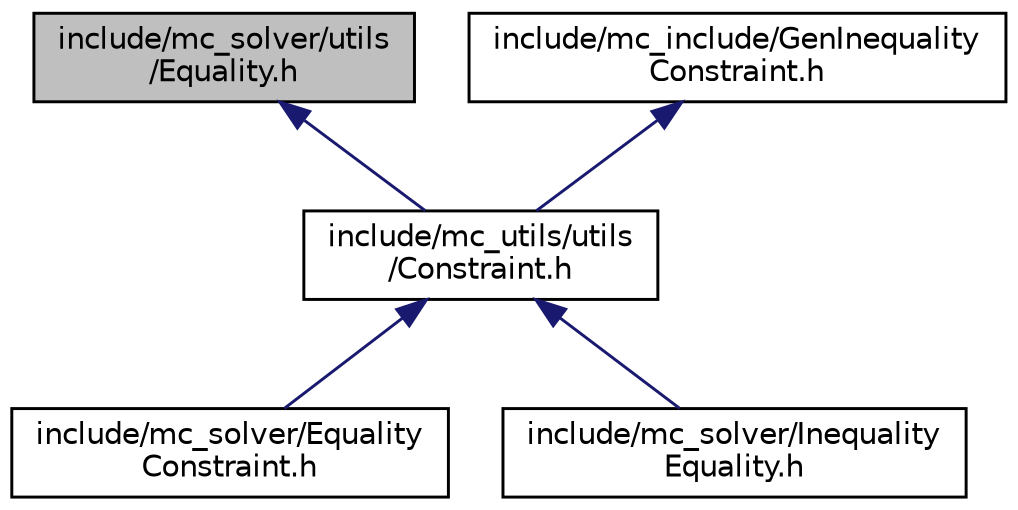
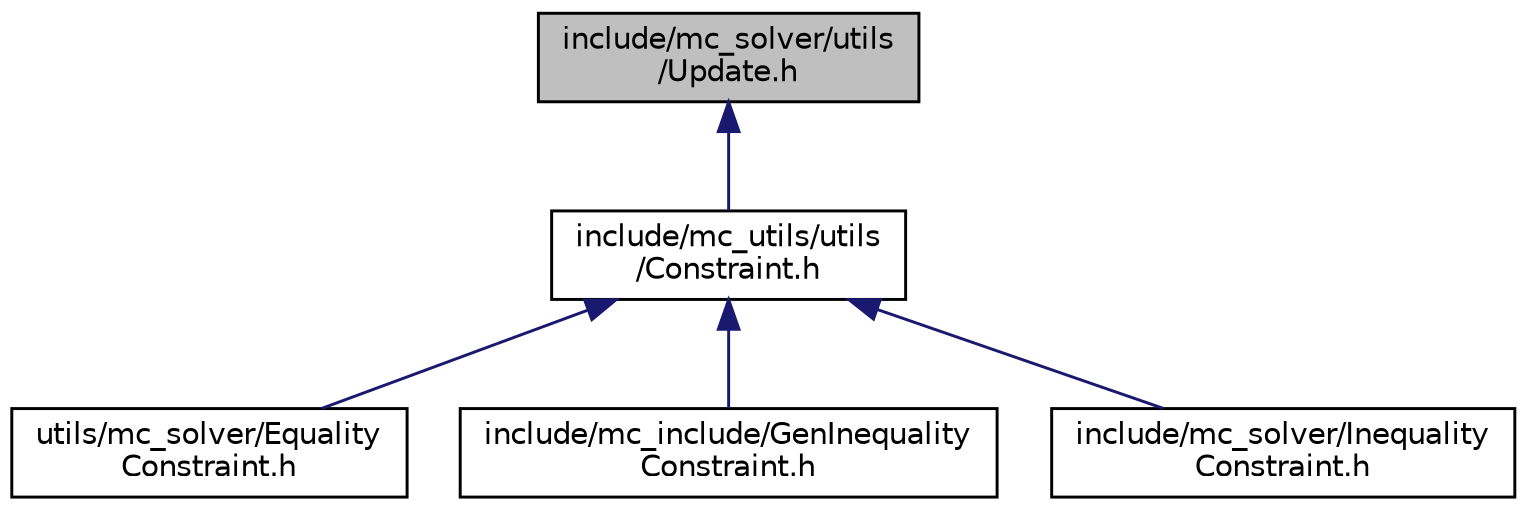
node "include/mc_solver/utils /Equality.h": label "include/mc_solver/utils /Equality.h" -> "include/mc_solver/utils /Update.h"
edge "include/mc_utils/utils /Constraint.h" -> "include/mc_include/GenInequality Constraint.h": reversed
node "include/mc_solver/Equality Constraint.h": label "include/mc_solver/Equality Constraint.h" -> "utils/mc_solver/Equality Constraint.h"
node "include/mc_solver/Inequality Equality.h": label "include/mc_solver/Inequality Equality.h" -> "include/mc_solver/Inequality Constraint.h"
